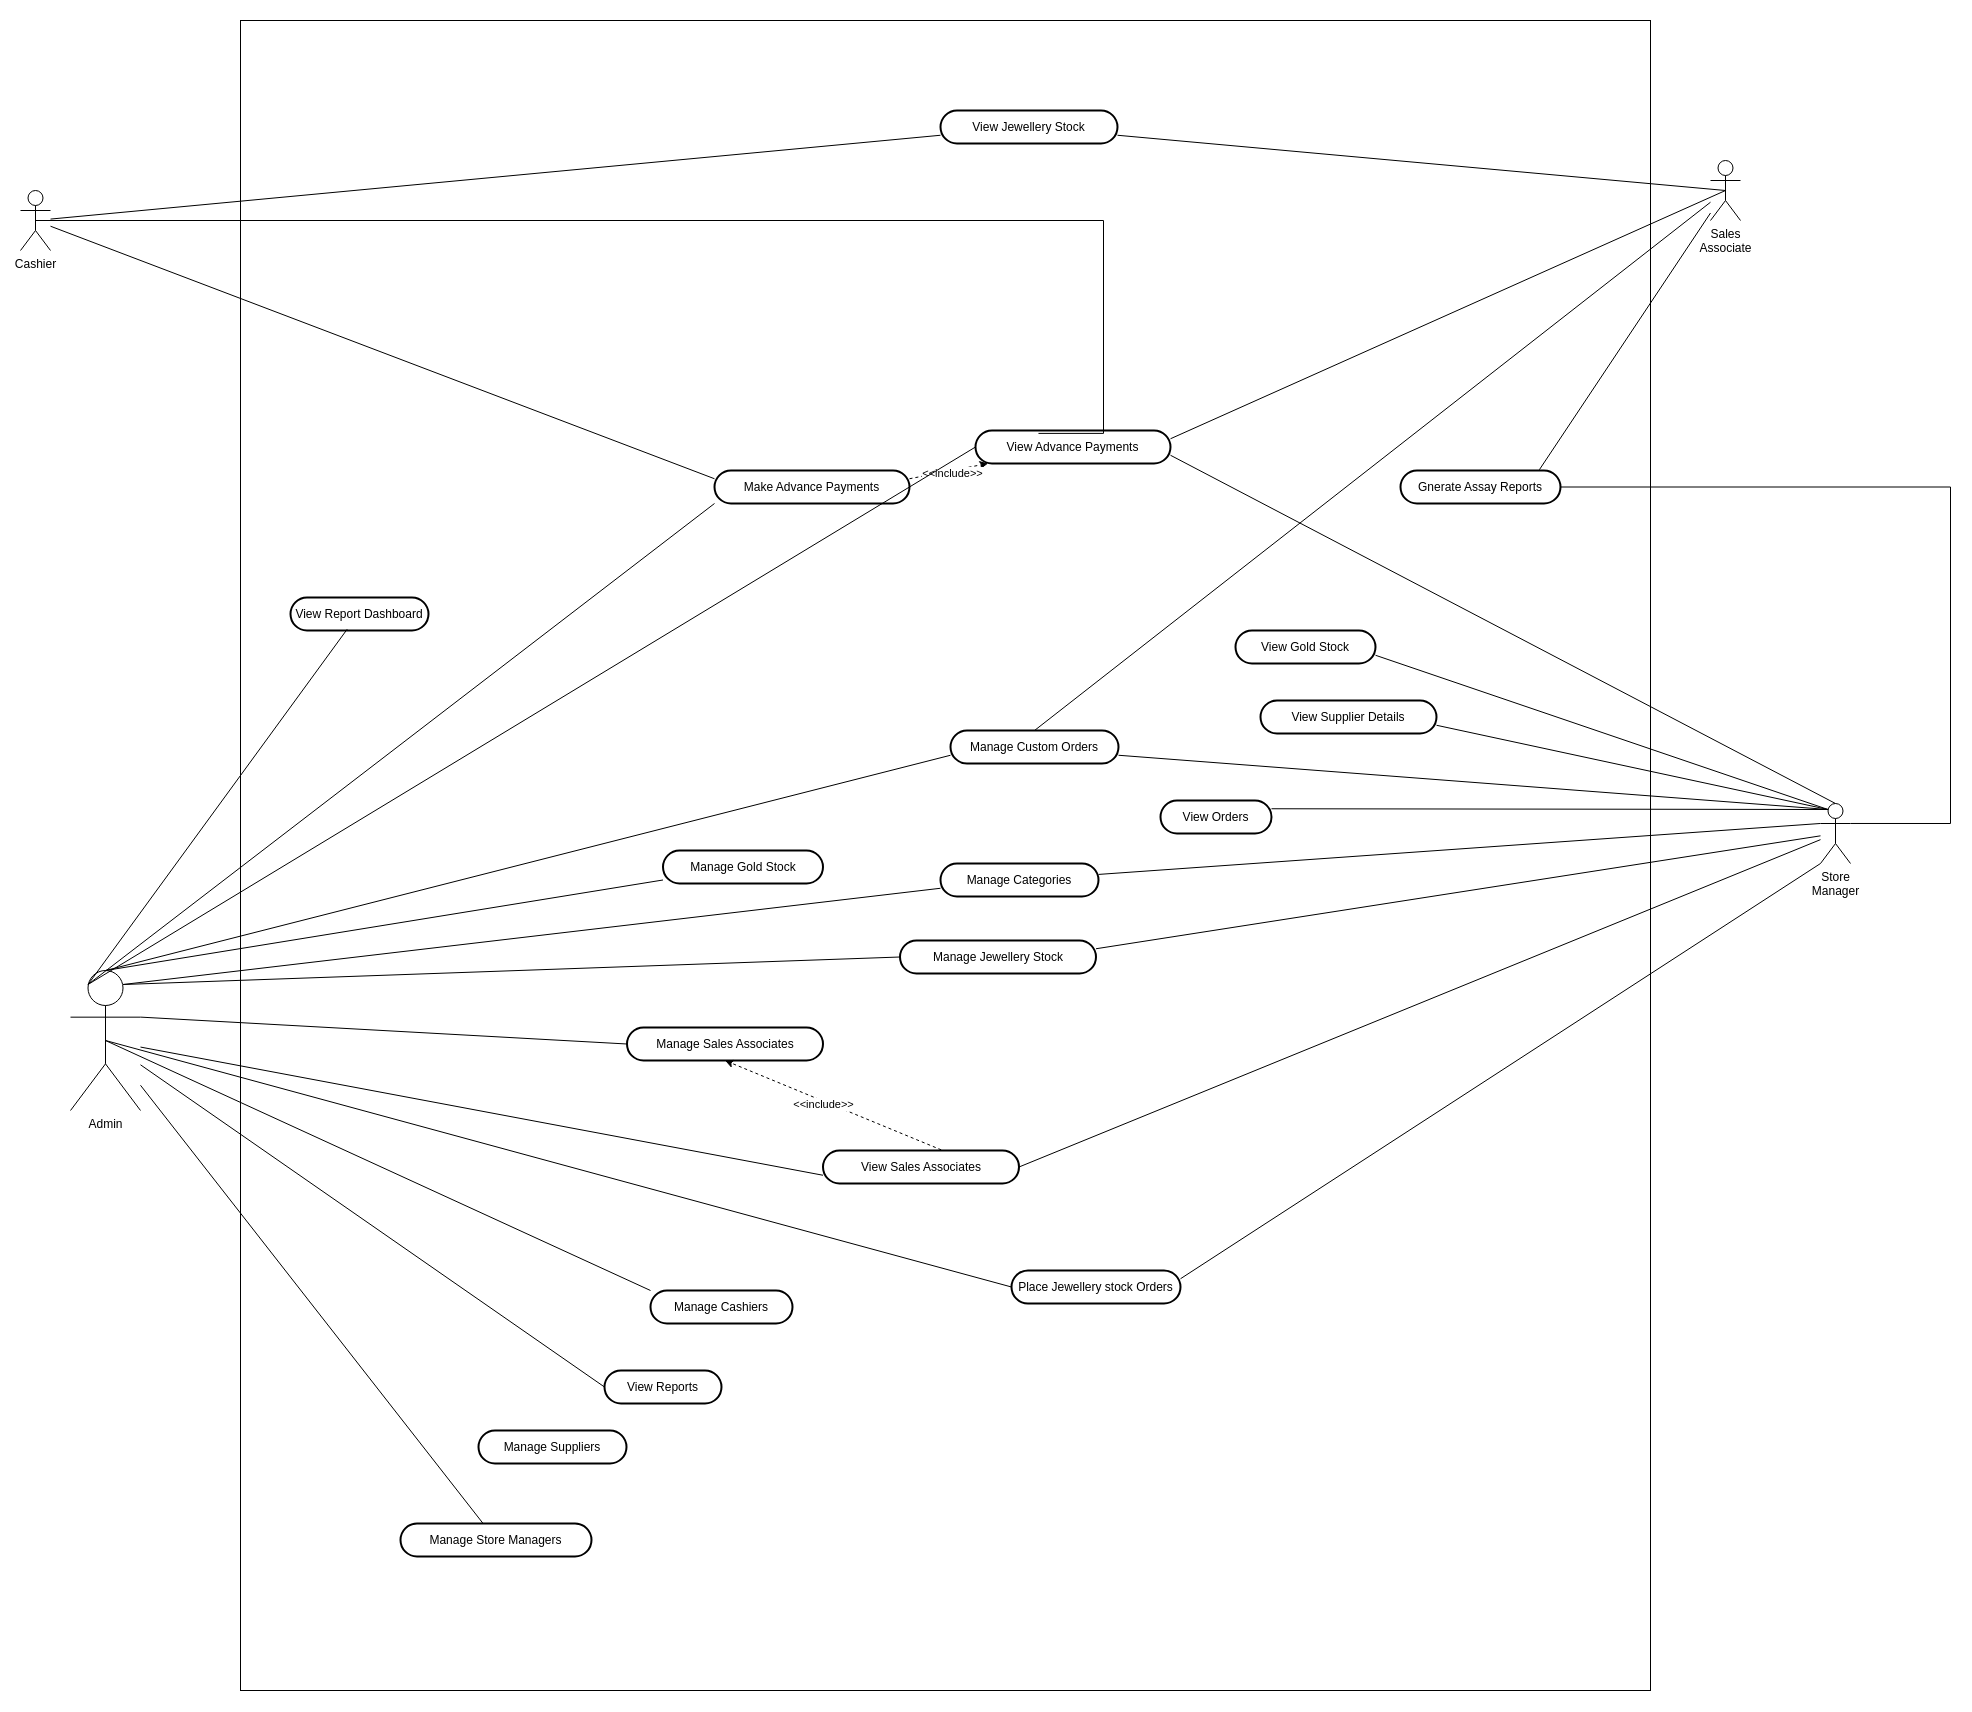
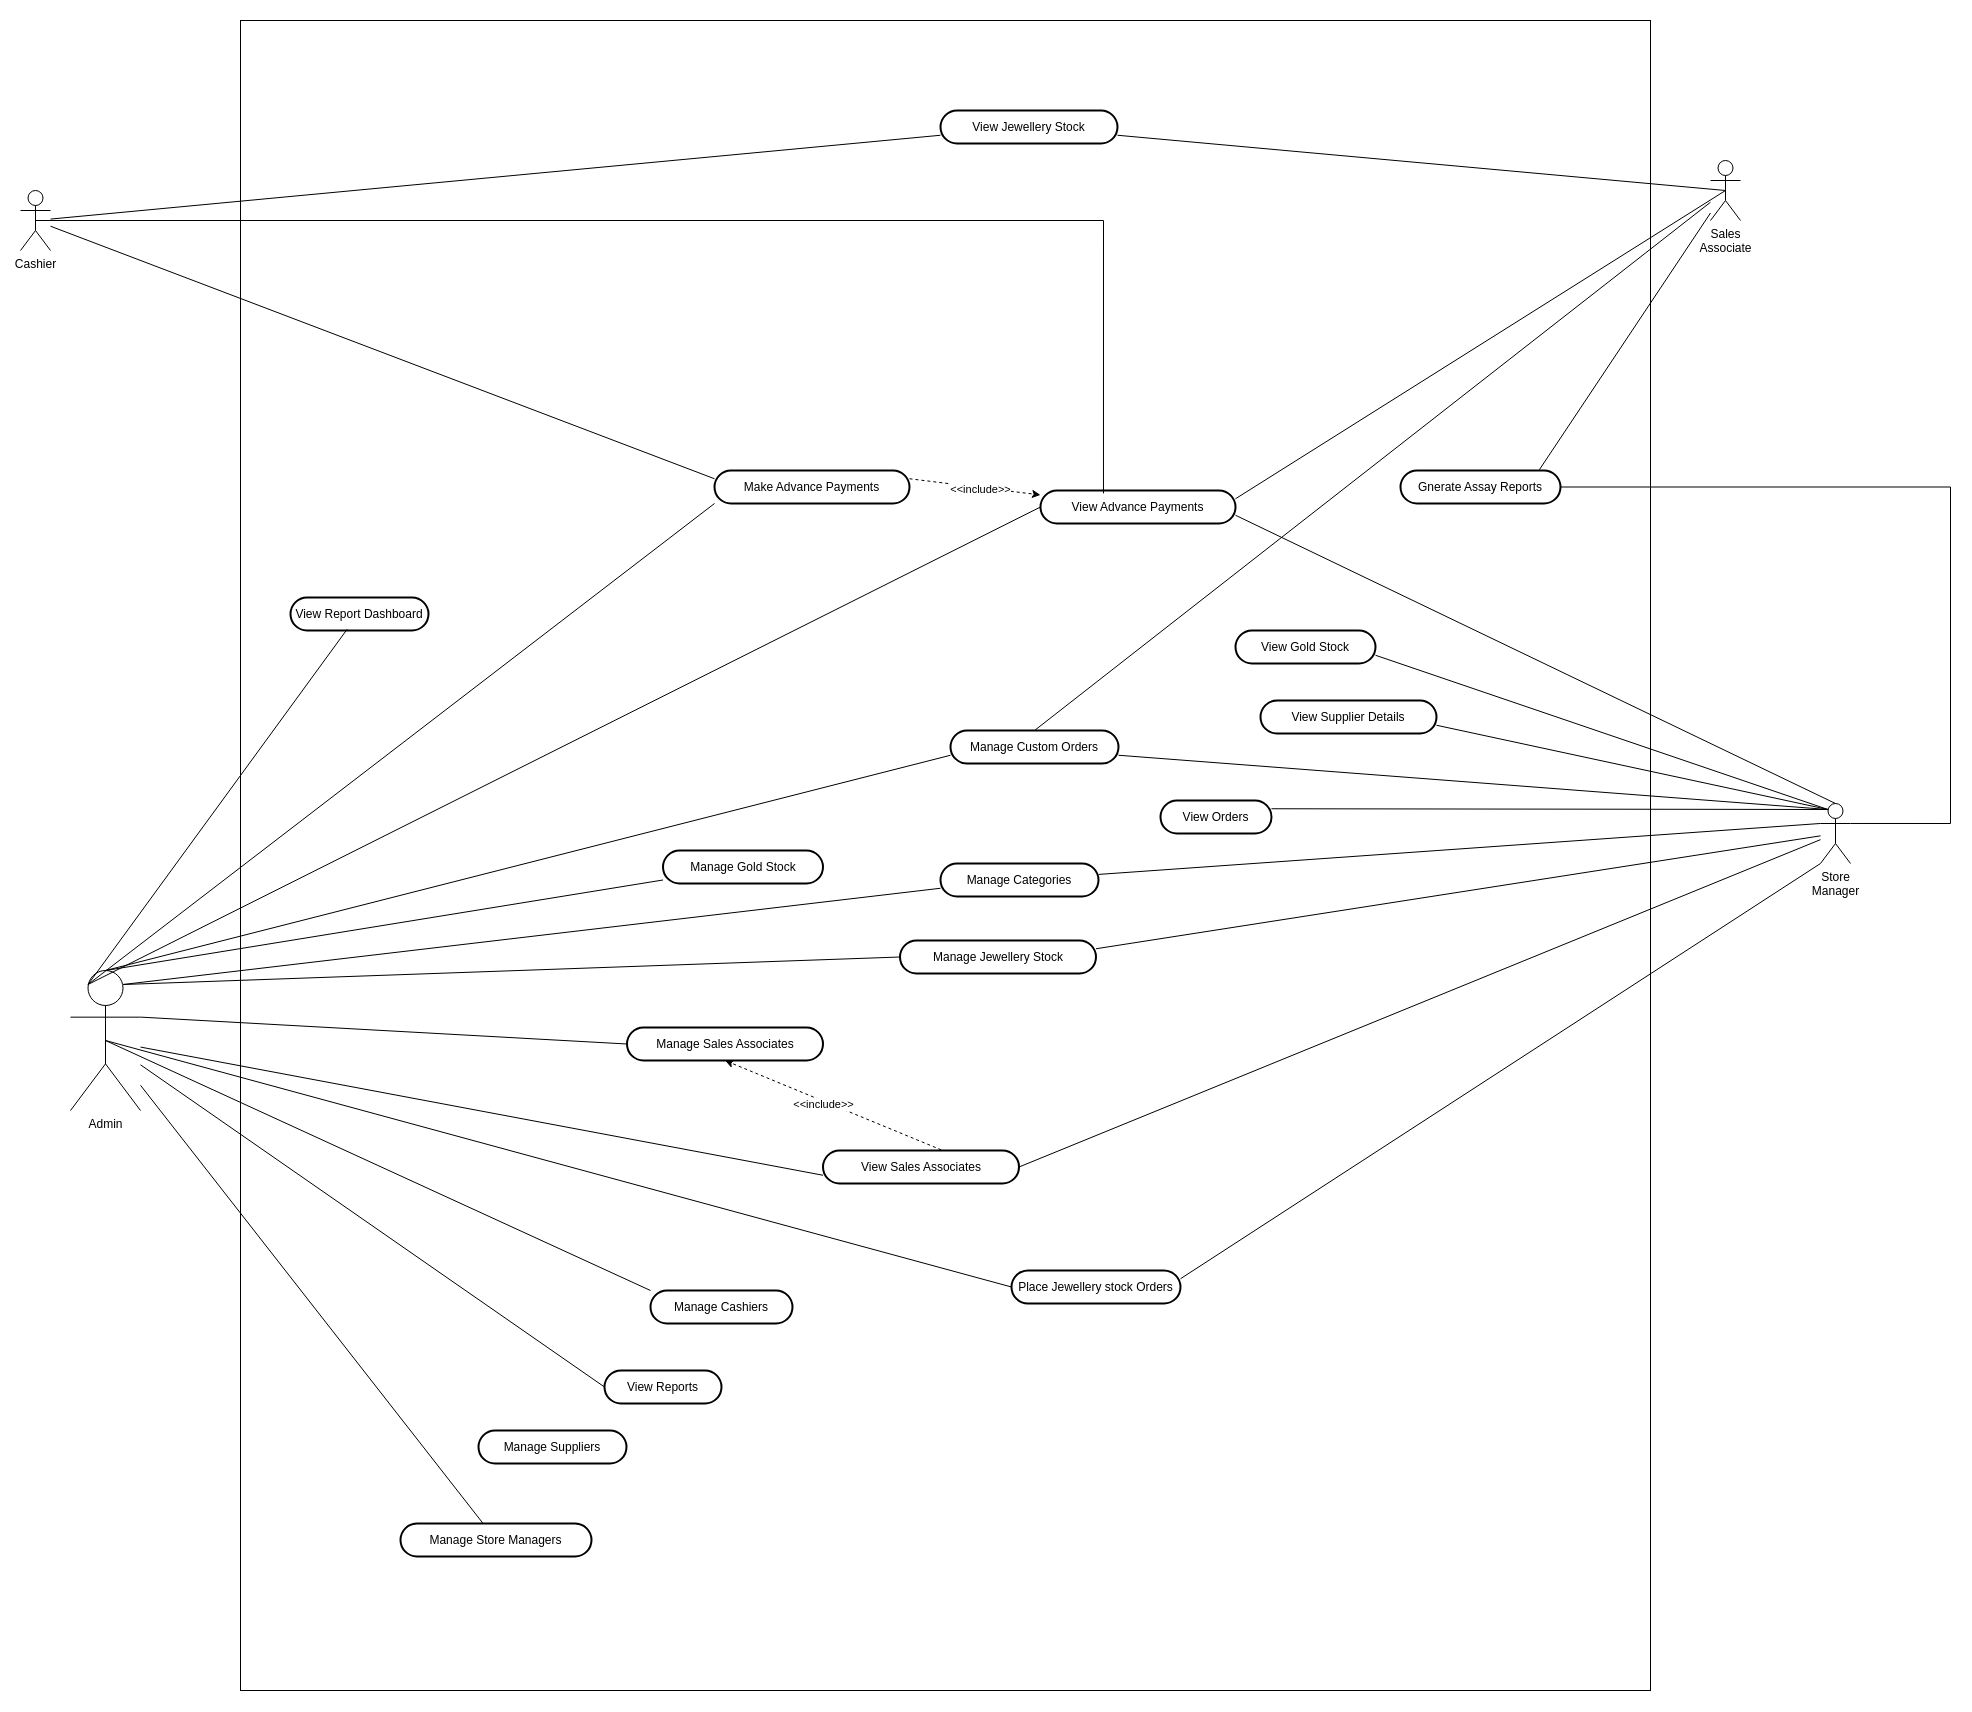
node "View Advance Payments": moved (1073, 447) -> (1138, 507)
